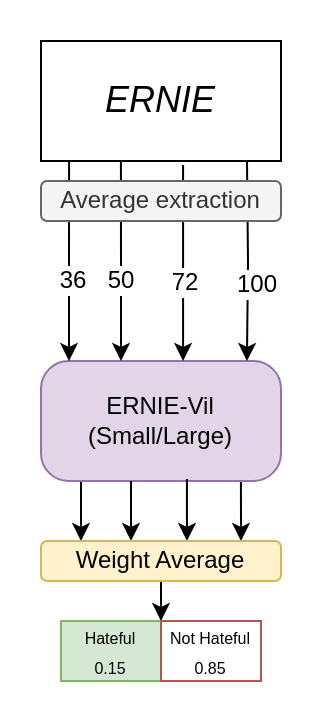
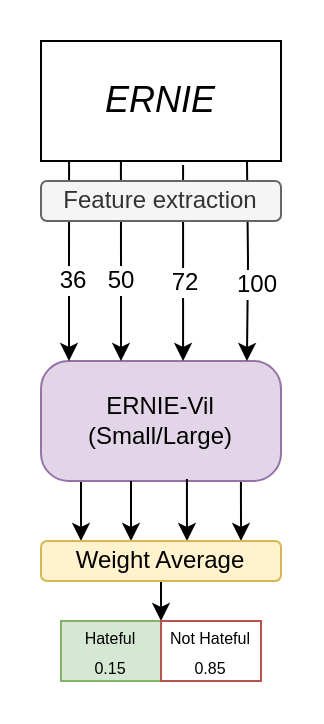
node "Average extraction": label "Average extraction" -> "Feature extraction"
